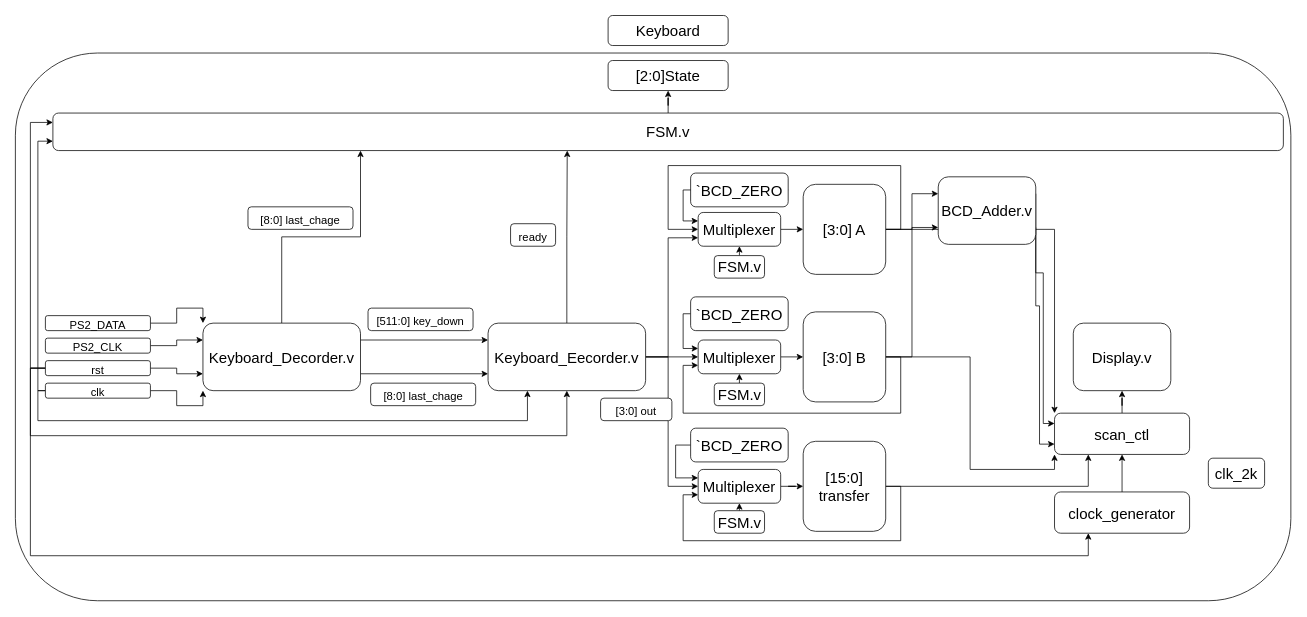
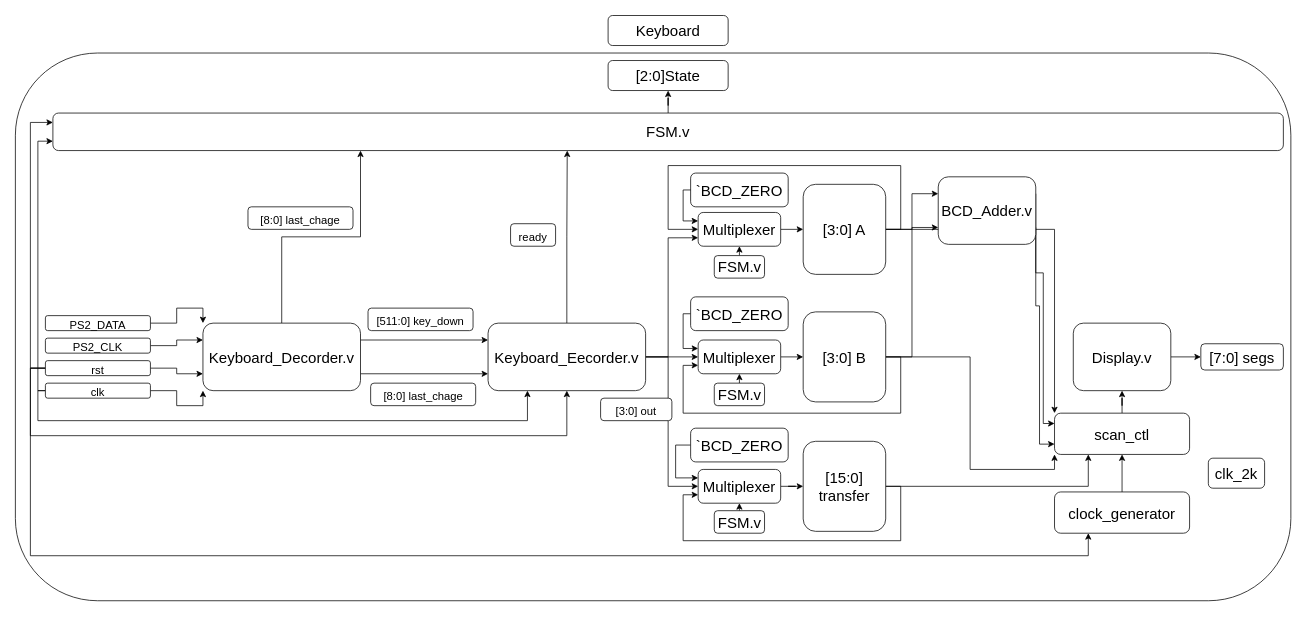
edge "Display.v" -> "[7:0] segs": added
node "[7:0] segs": added
